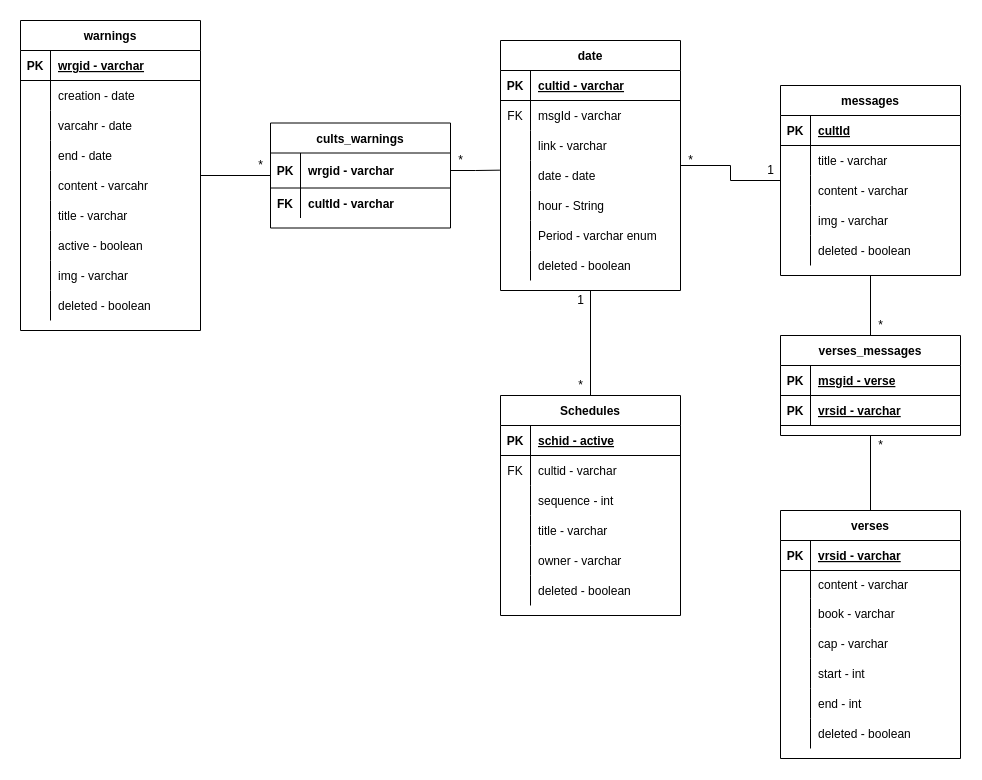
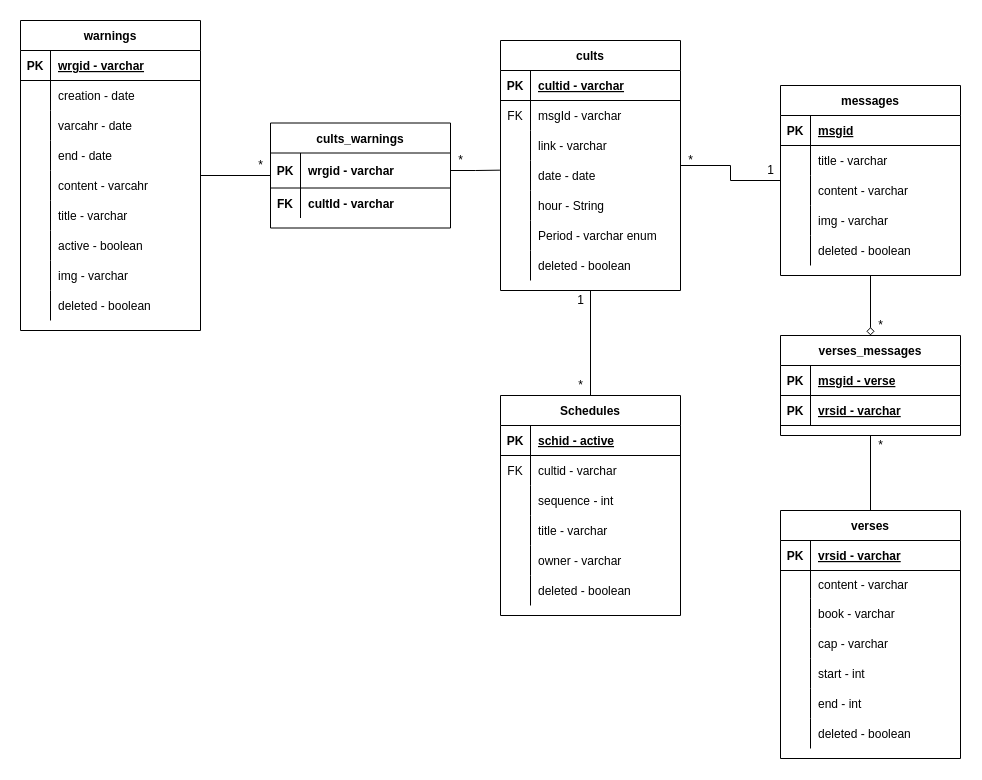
node "date": label "date" -> "cults"
node "cultId": label "cultId" -> "msgid"
edge "messages" -- "verses_messages": arrowhead none -> diamond
